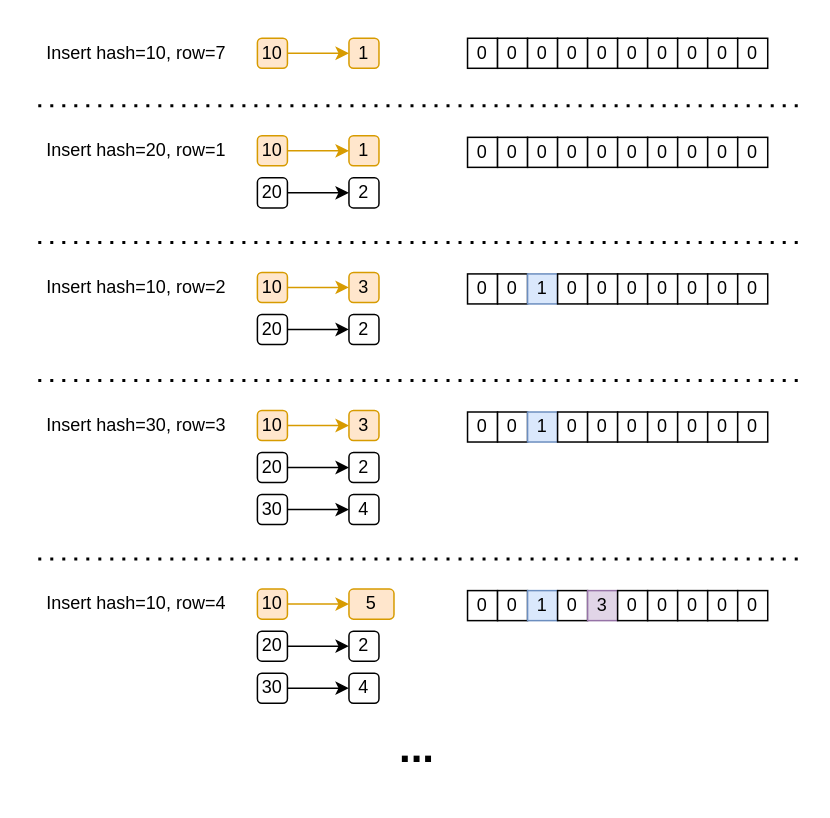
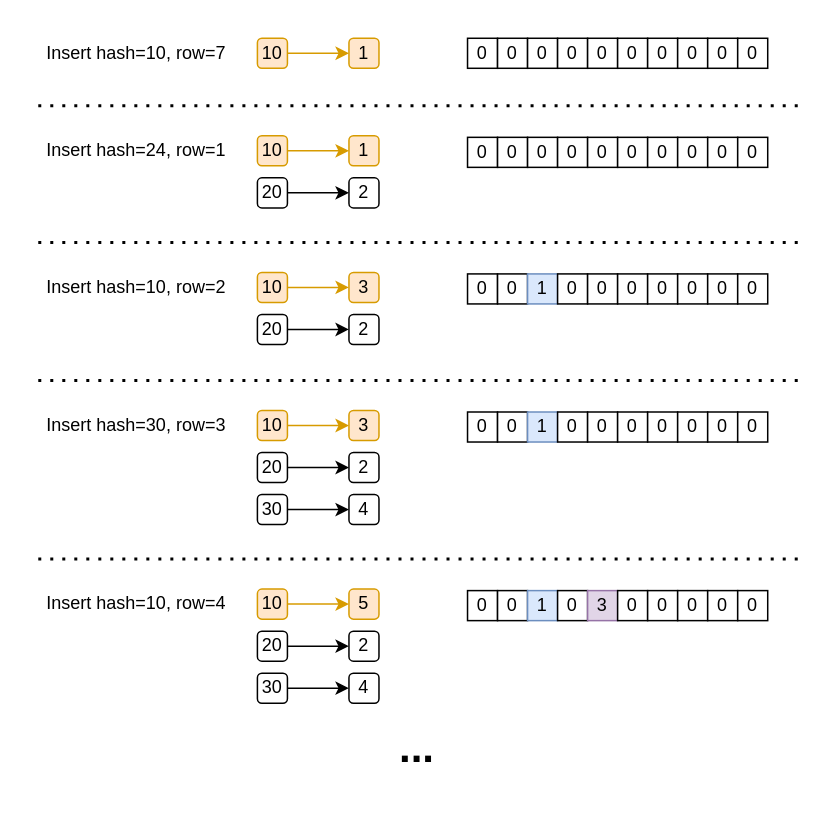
node "Insert hash=20, row=1": label "Insert hash=20, row=1" -> "Insert hash=24, row=1"
node "5": size 45x30 -> 30x30
